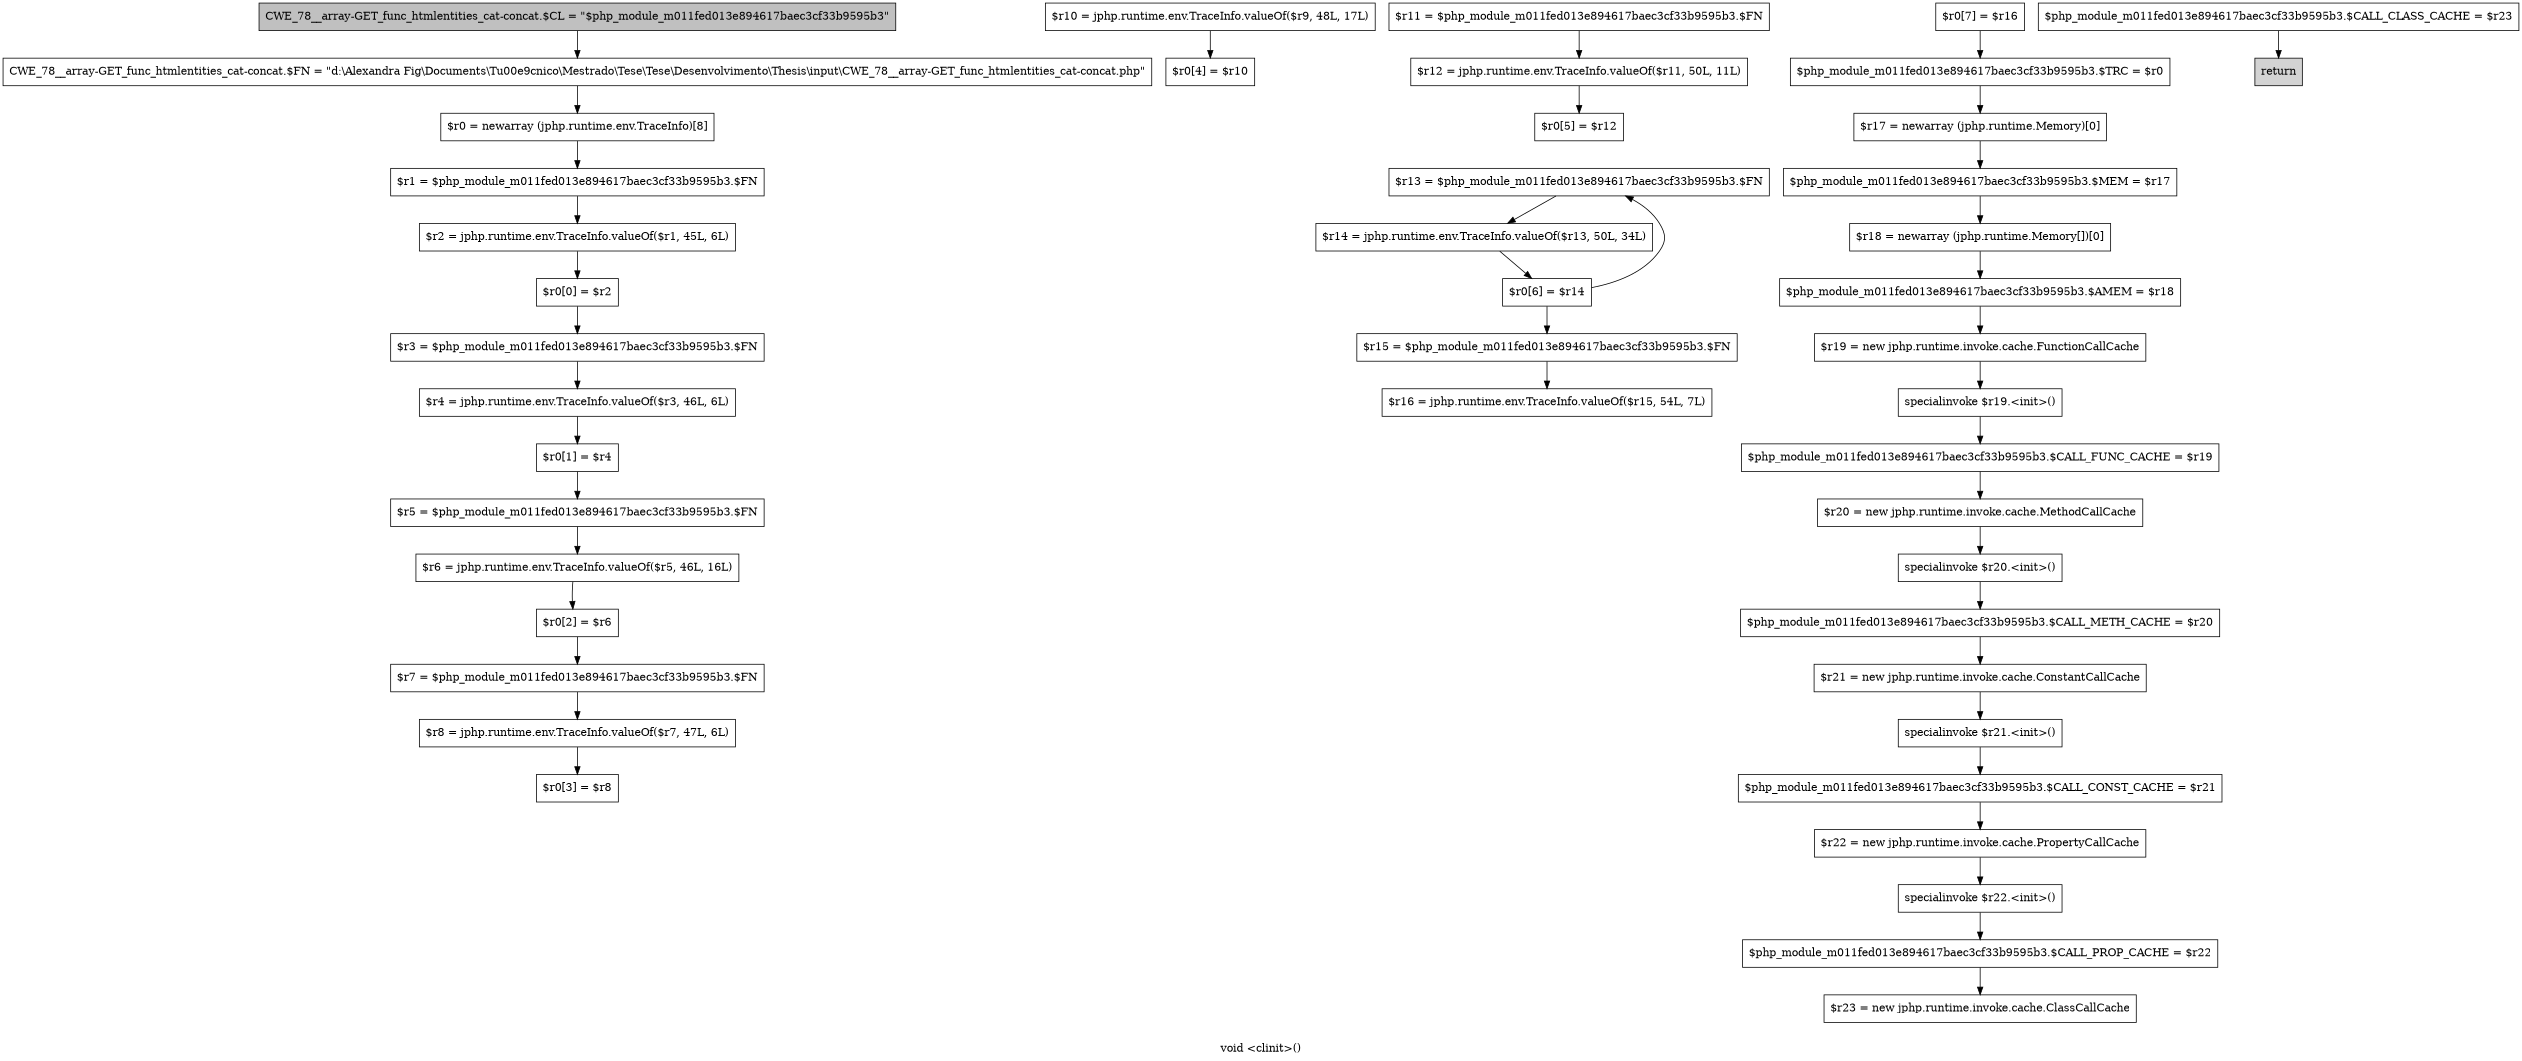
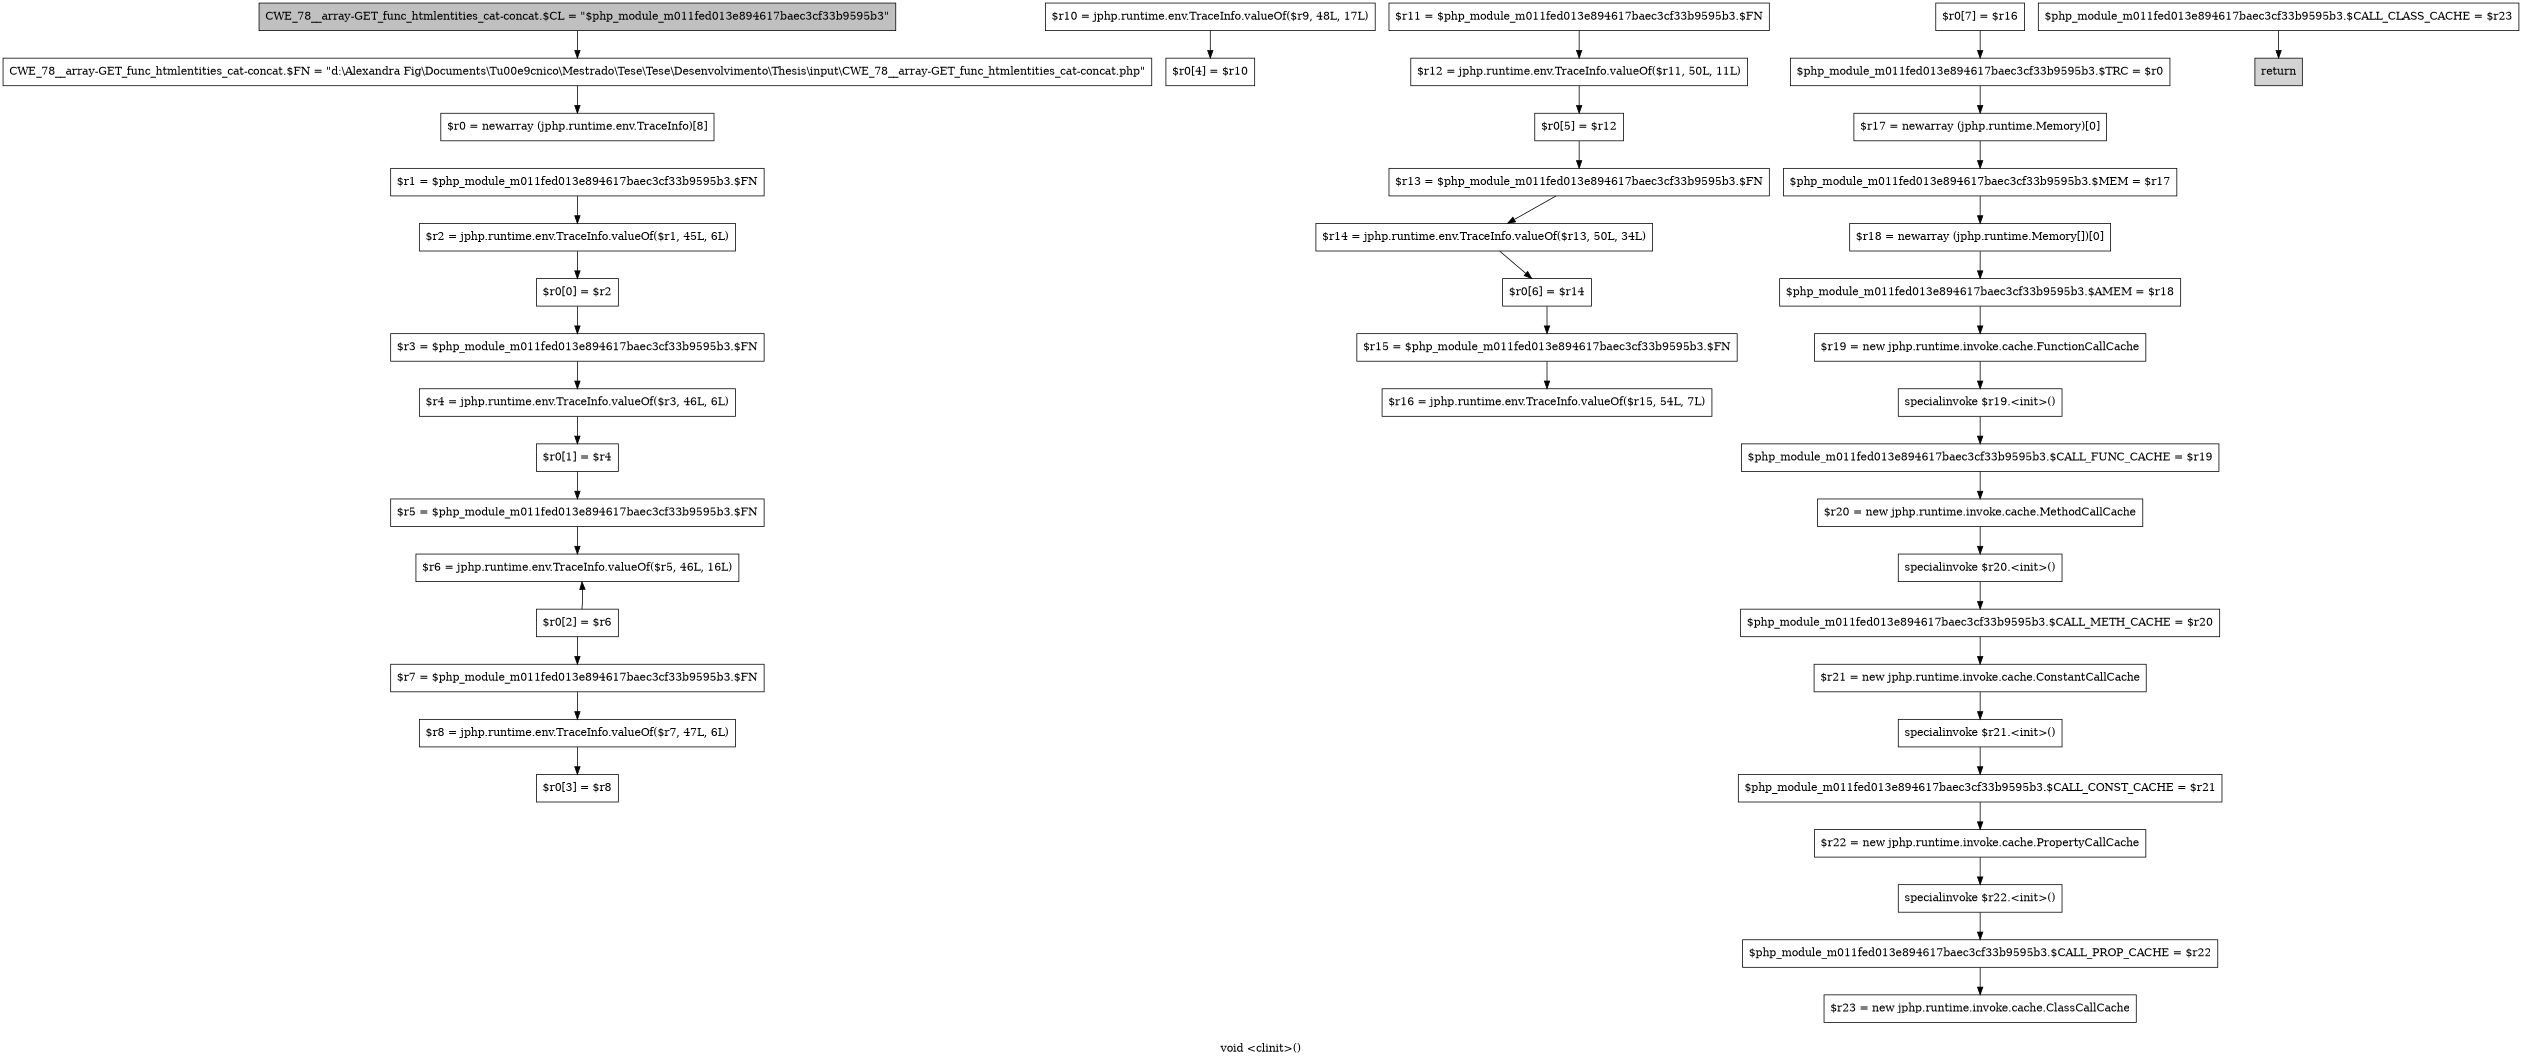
edge "$r0 = newarray (jphp.runtime.env.TraceInfo)[8]" -> "$r1 = $php_module_m011fed013e894617baec3cf33b9595b3.$FN": removed
edge "$r0[6] = $r14" -> "$r13 = $php_module_m011fed013e894617baec3cf33b9595b3.$FN": now "$r0[5] = $r12" -> "$r13 = $php_module_m011fed013e894617baec3cf33b9595b3.$FN"
edge "$r6 = jphp.runtime.env.TraceInfo.valueOf($r5, 46L, 16L)" -> "$r0[2] = $r6": reversed
